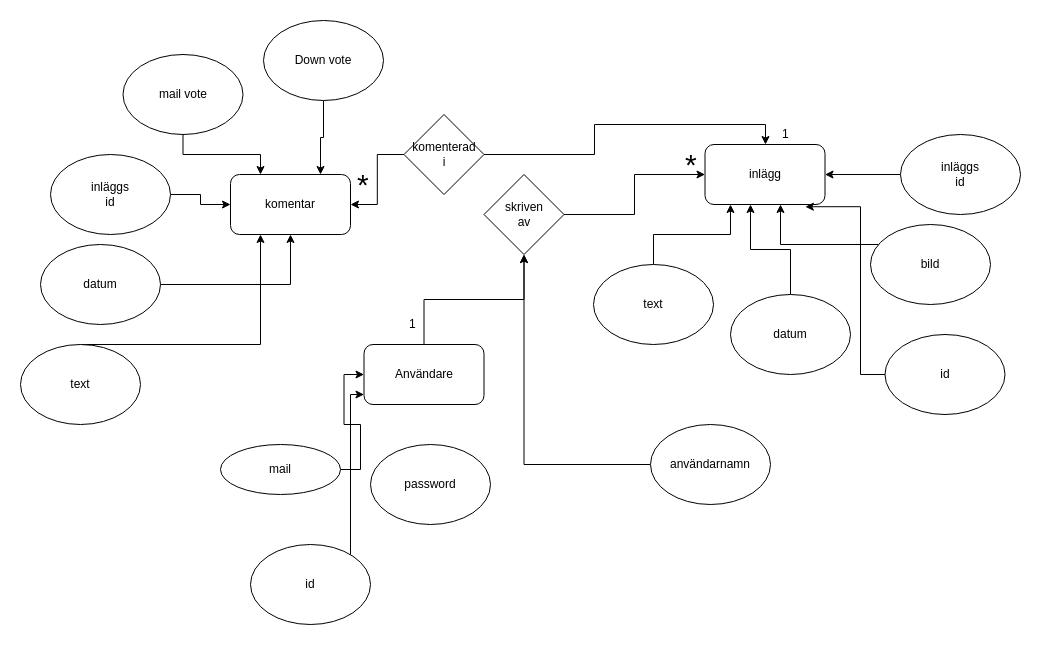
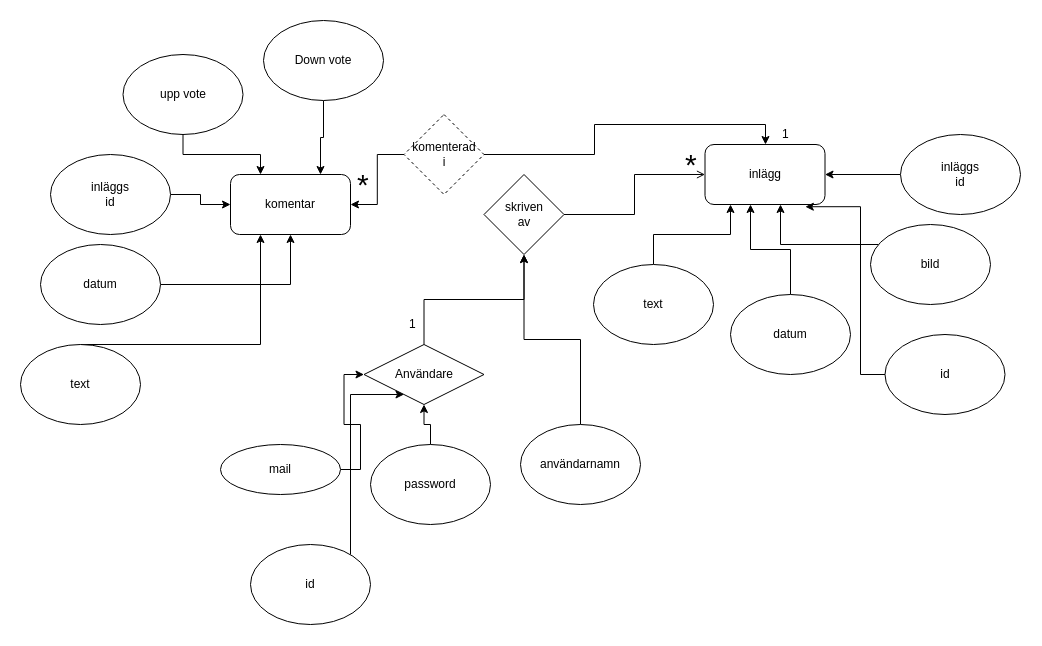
node "mail vote": label "mail vote" -> "upp vote"
node "komenterad i": style solid -> dashed
edge "skriven av" -> "inlägg": arrowhead classic -> open
node "Användare": shape rounded rectangle -> diamond
edge "password" -> "Användare": added
node "användarnamn": moved (711, 465) -> (581, 465)
